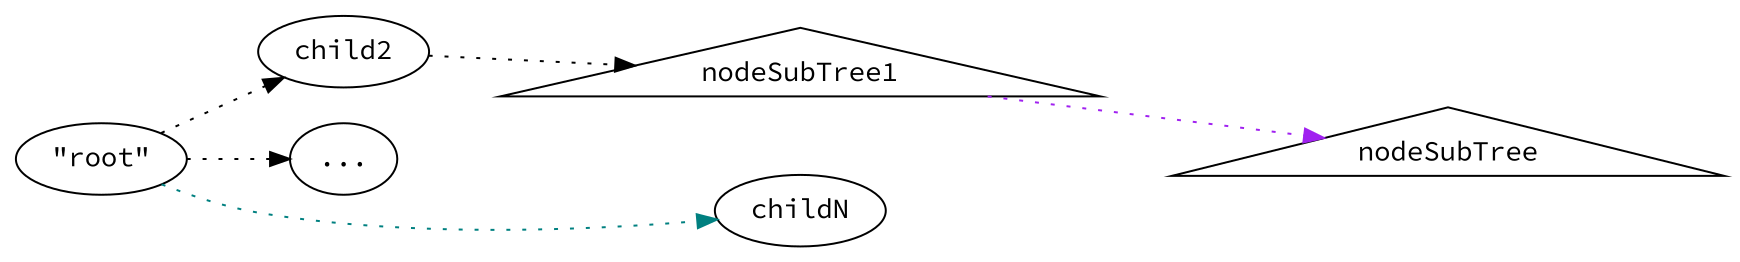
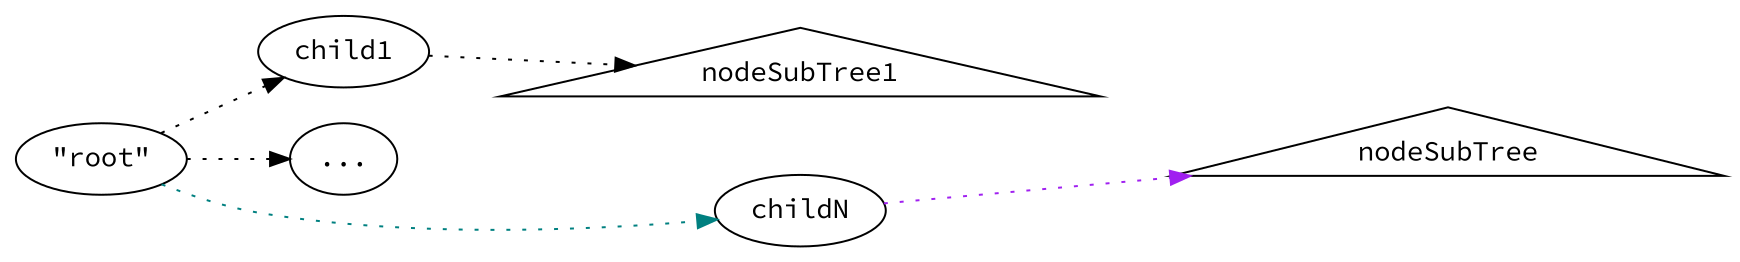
node "child2": label "child2" -> "child1"
edge "nodeSubTree1" -> "nodeSubTree": now "childN" -> "nodeSubTree"
